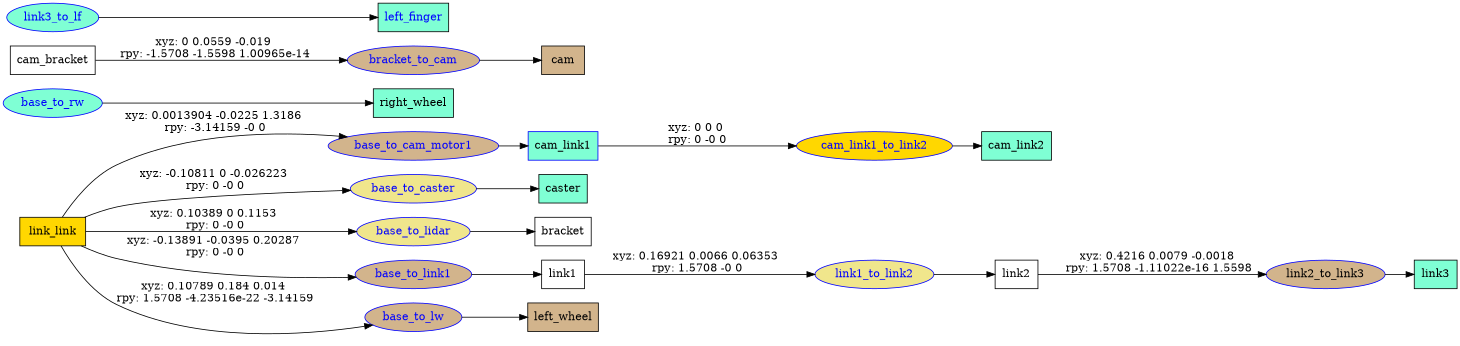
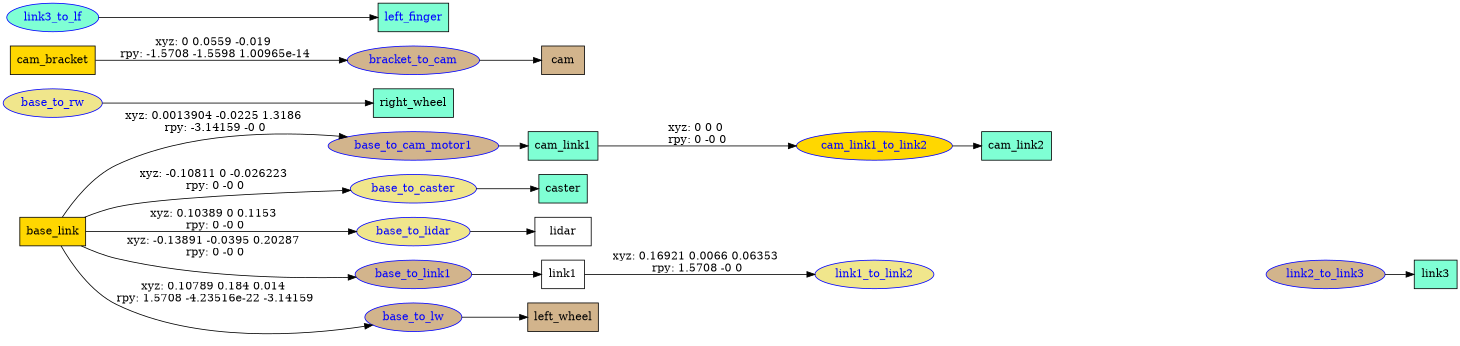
node "cam_bracket": fillcolor white -> gold
node "base_to_rw": fillcolor aquamarine -> khaki
node "cam_link1": color blue -> black
node "link_link": label "link_link" -> "base_link"
node "bracket": label "bracket" -> "lidar"
node "link2": removed
node "link2_to_link3": fontcolor black -> blue
